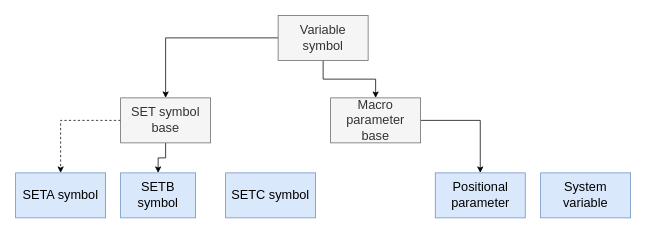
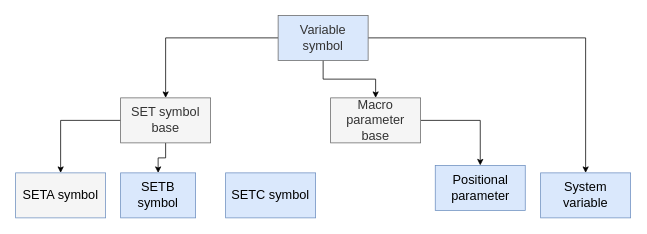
node "Variable symbol": fillcolor #f5f5f5 -> #dae8fc
edge "Variable symbol" -> "System variable": added
edge "SET symbol base" -> "SETA symbol": style dashed -> solid
node "SETA symbol": fillcolor #dae8fc -> #f5f5f5
node "Positional parameter": moved (480, 195) -> (480, 188)
